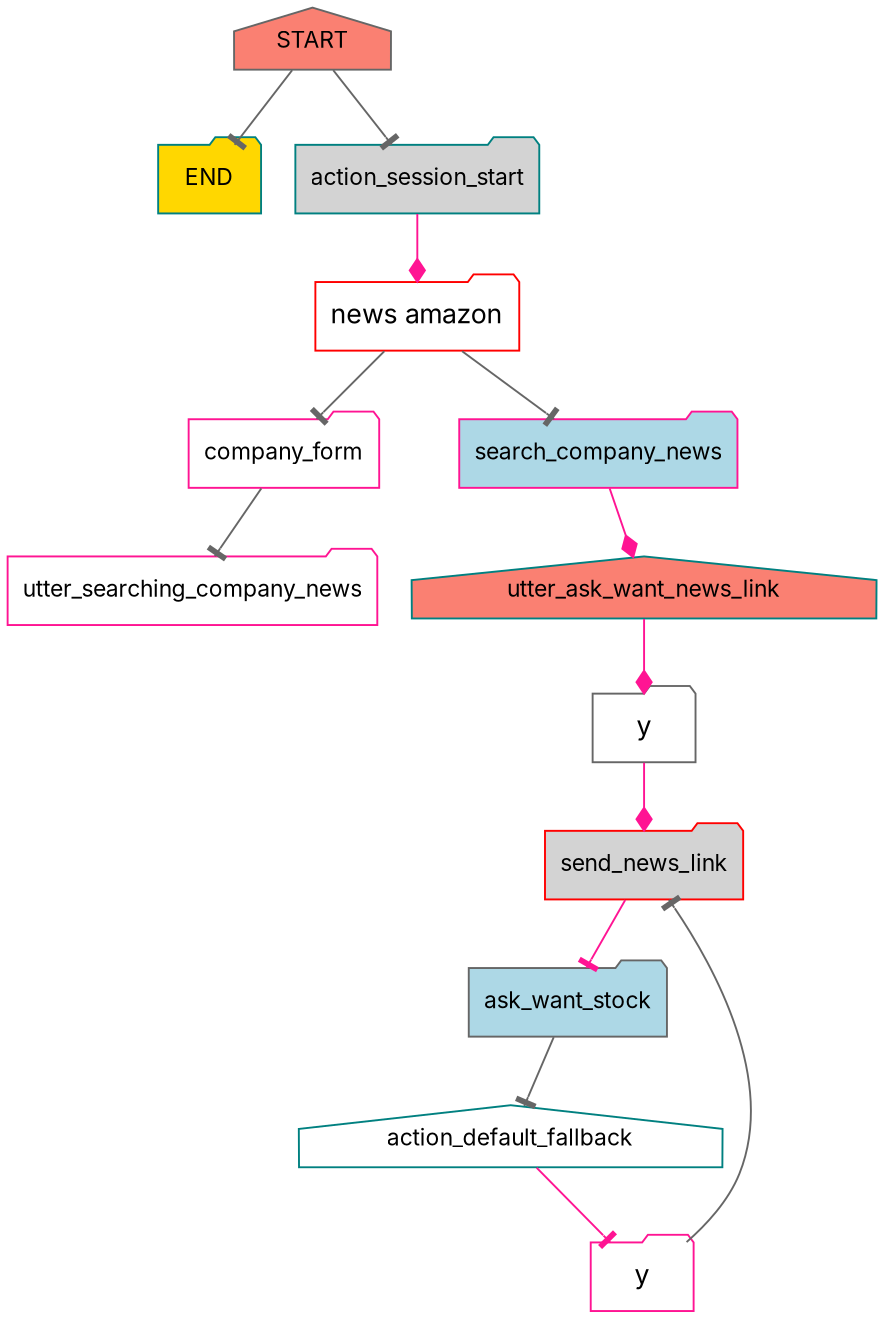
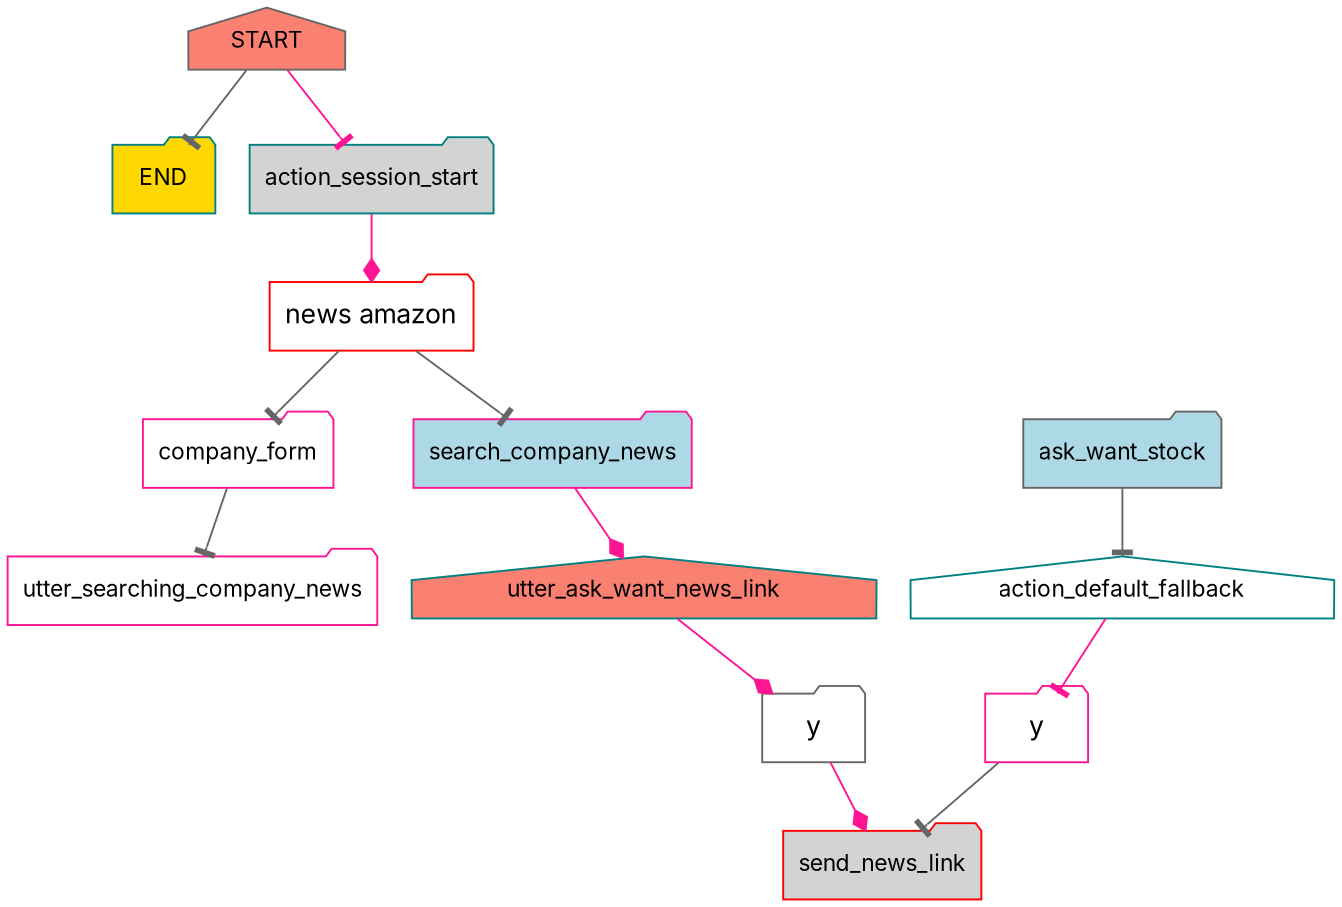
edge "START" -> "action_session_start": color gray40 -> deeppink
edge "send_news_link" -> "ask_want_stock": removed
